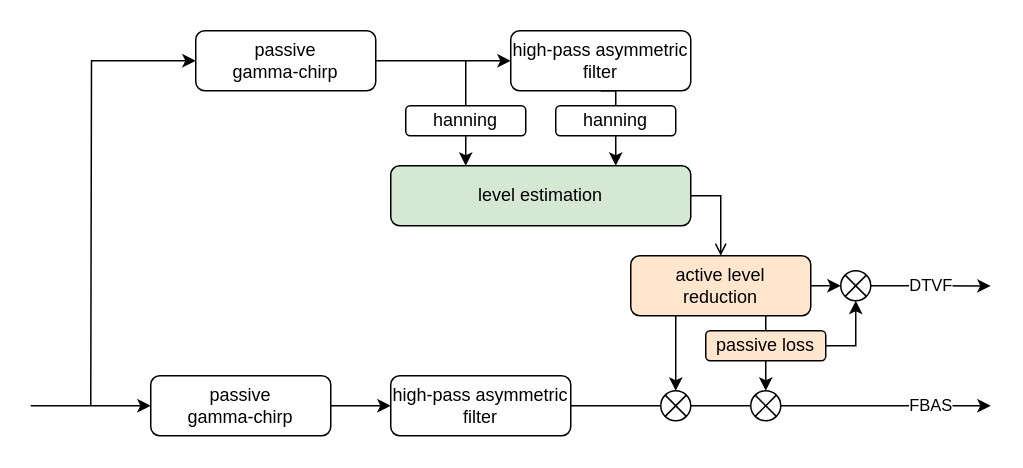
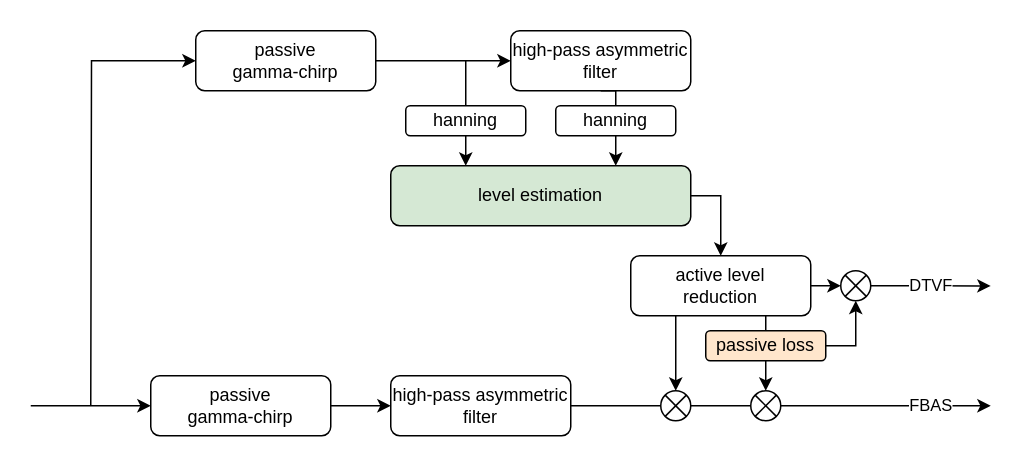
edge "level estimation" -> "active level reduction": arrowhead open -> classic
node "active level reduction": fillcolor #ffe6cc -> #ffffff
